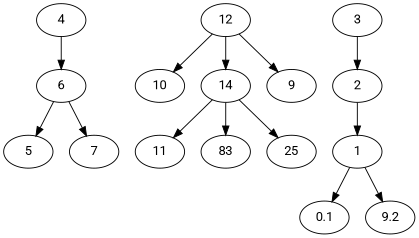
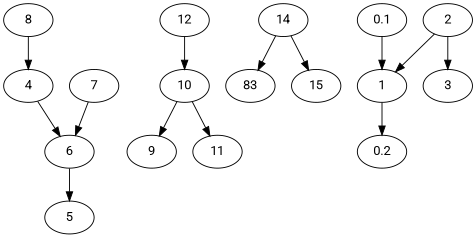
node "8": added
edge "12" -> "14": removed
edge "3" -> "2": reversed
edge "12" -> "9": now "10" -> "9"
edge "6" -> "7": reversed
edge "14" -> "11": now "10" -> "11"
node "25": label "25" -> "15"
edge "1" -> "0.1": reversed
node "9.2": label "9.2" -> "0.2"
